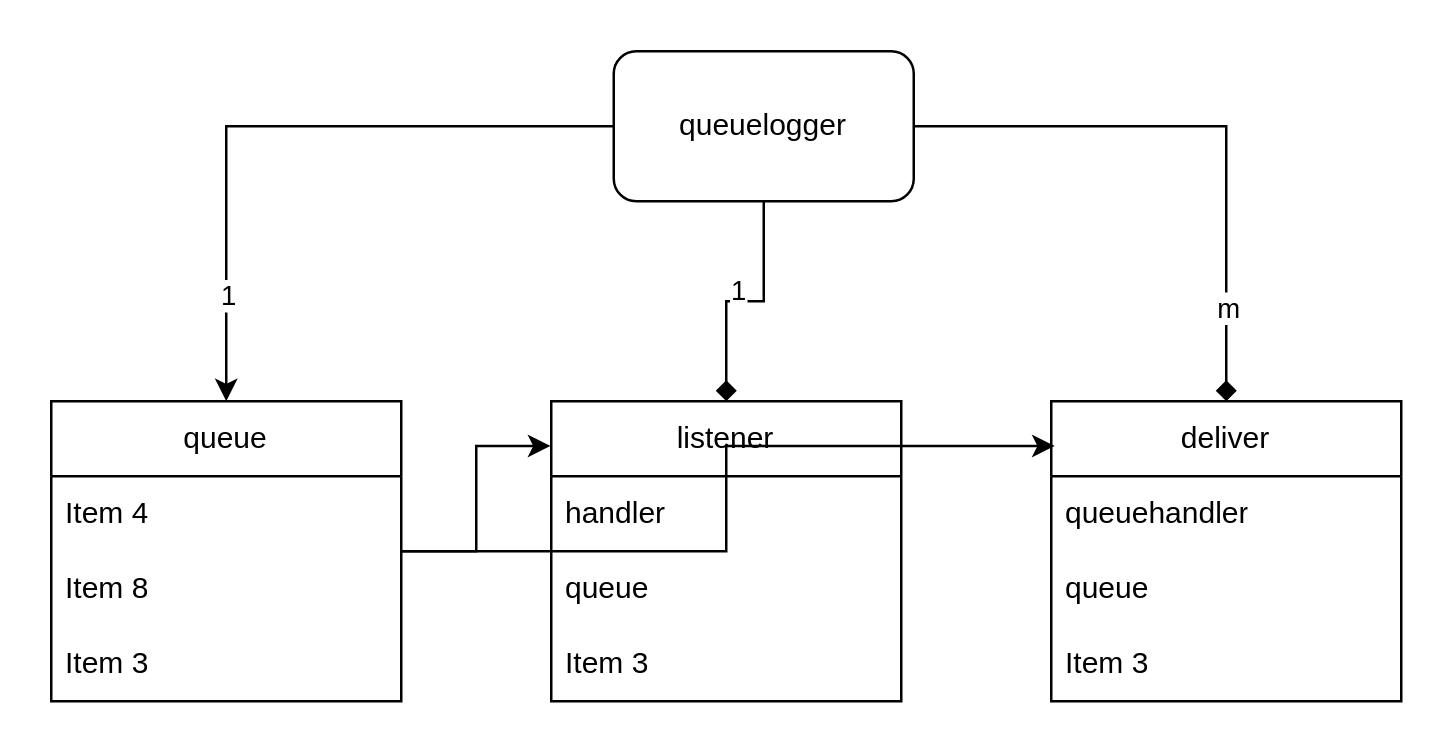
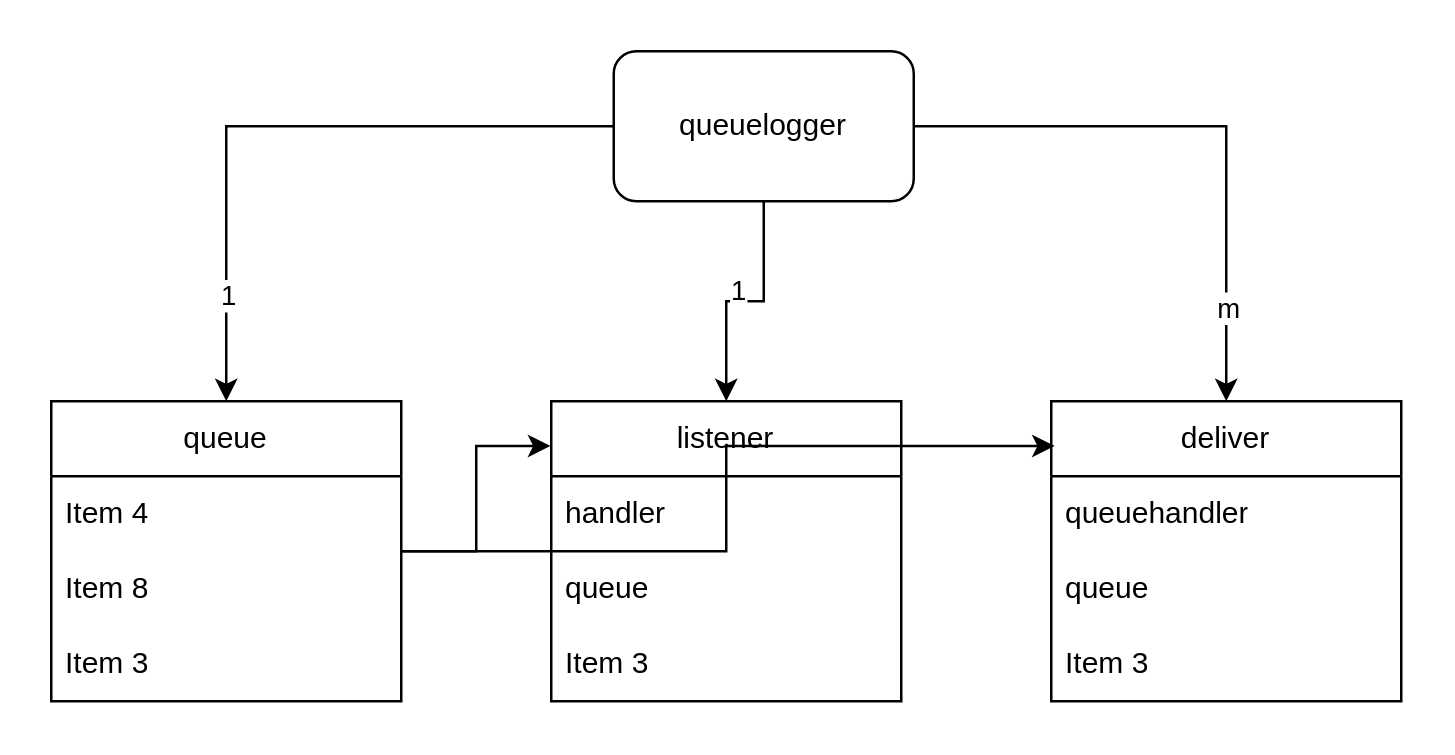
edge "queuelogger" -> "listener": arrowhead diamond -> classic
edge "queuelogger" -> "deliver": arrowhead diamond -> classic
